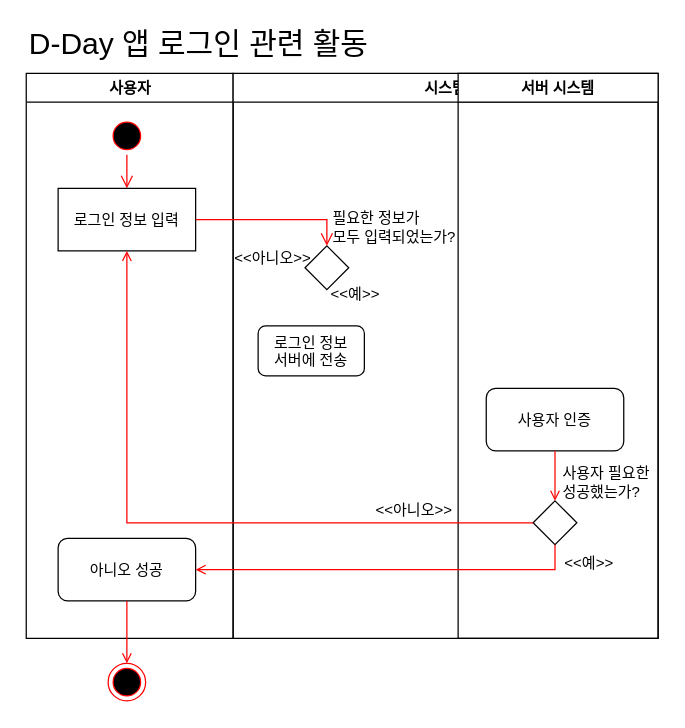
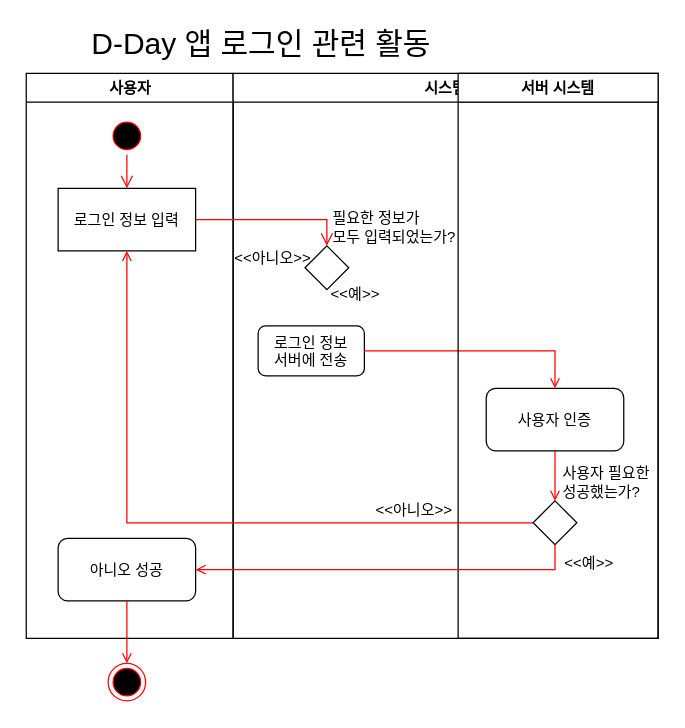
node "D-Day 앱 로그인 관련 활동": moved (305, 44) -> (367, 44)
edge "로그인 정보 서버에 전송" -> "사용자 인증": added
